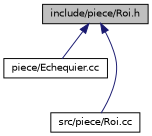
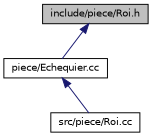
edge "src/piece/Roi.cc" -> "include/piece/Roi.h": now "src/piece/Roi.cc" -> "piece/Echequier.cc"
